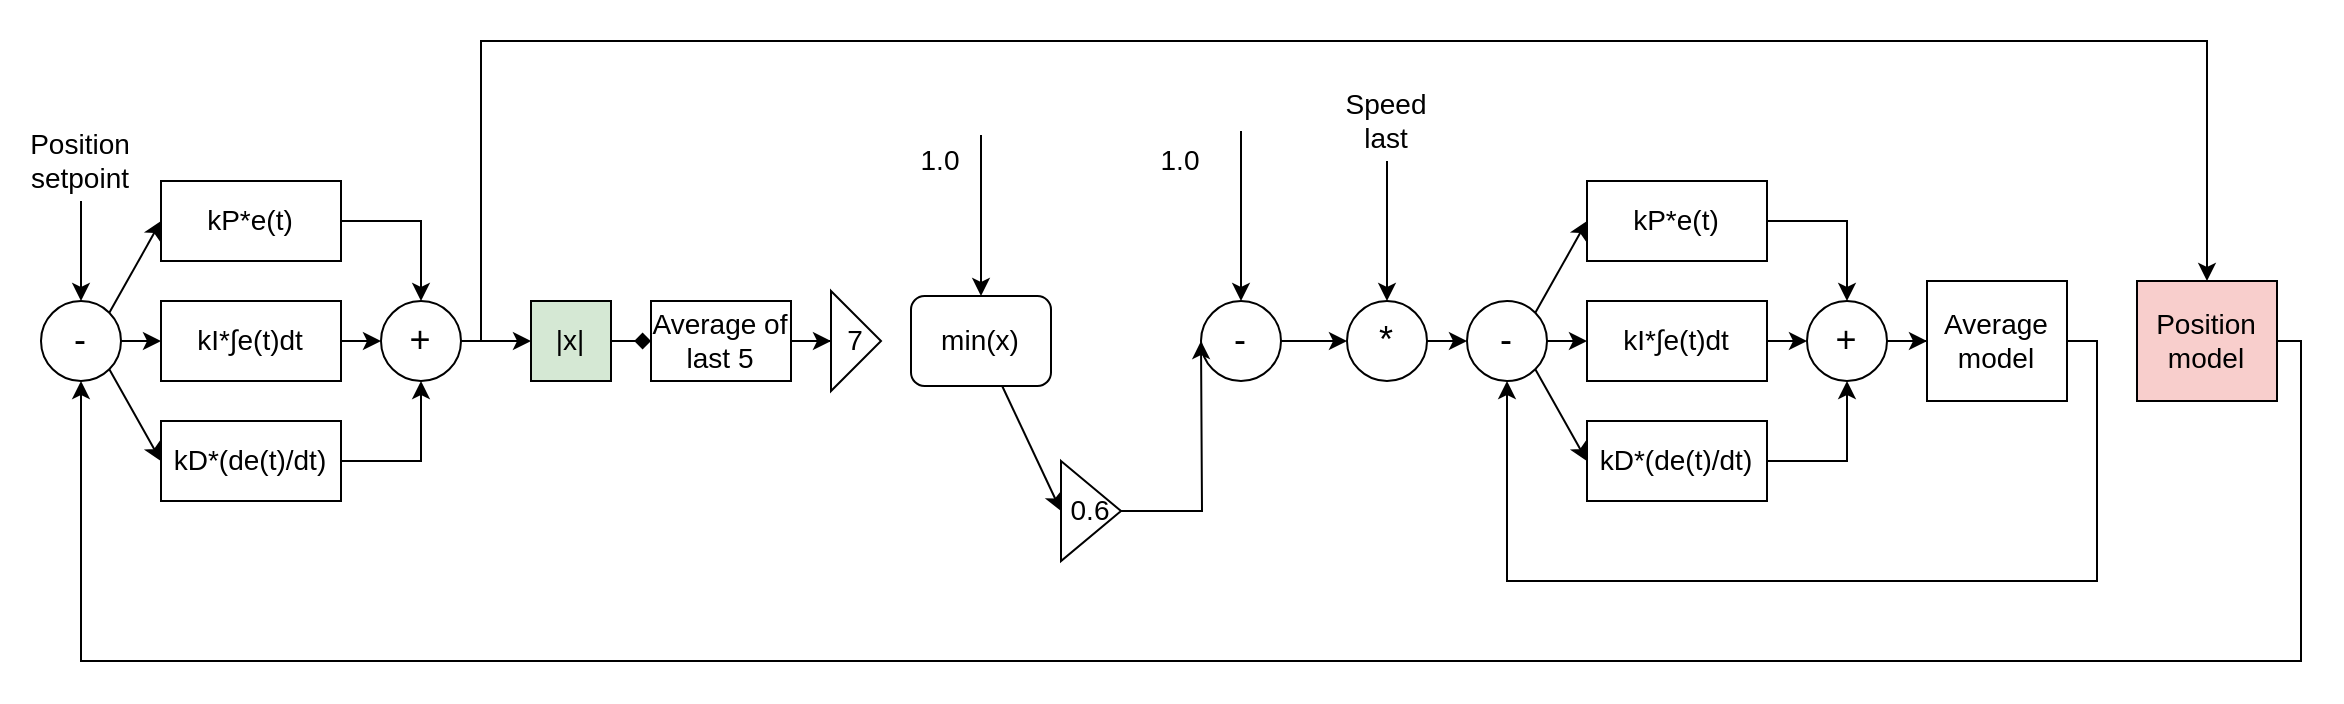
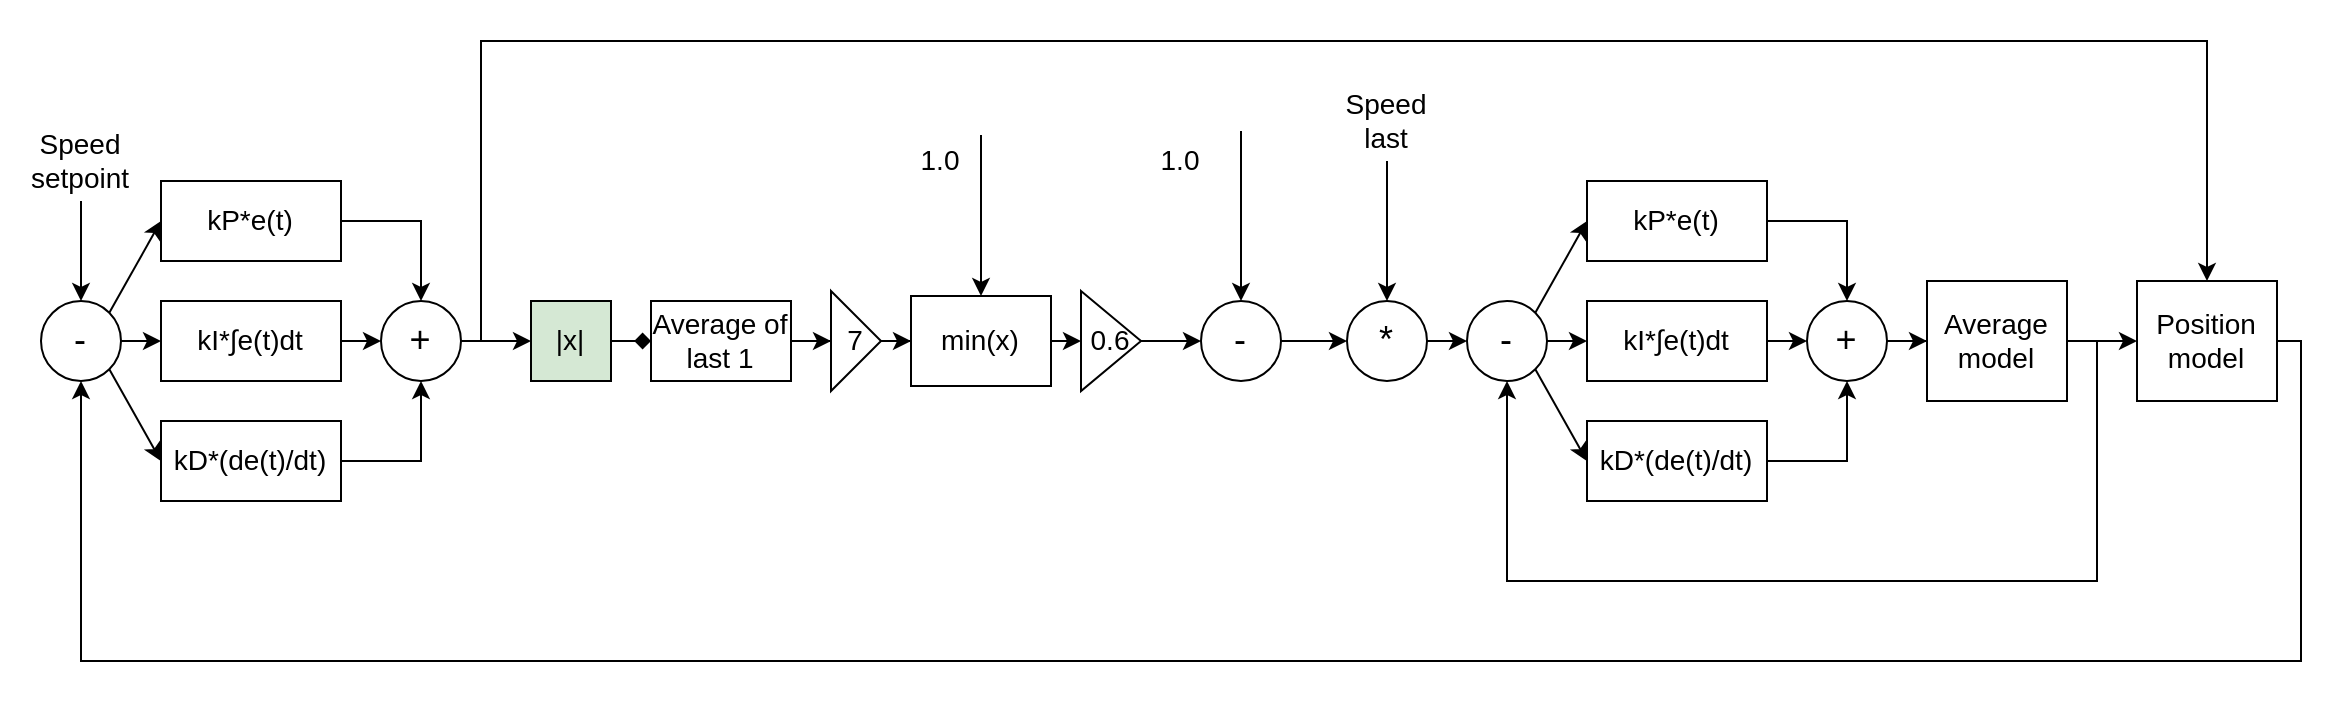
node "Position setpoint": label "Position setpoint" -> "Speed setpoint"
node "Average of last 5": label "Average of last 5" -> "Average of last 1"
edge "7" -> "min(x)": added
node "min(x)": shape rounded rectangle -> rectangle
edge "Average model" -> "Position model": added
node "Position model": fillcolor #f8cecc -> #ffffff
node "0.6": moved (1091, 511) -> (1111, 341)
